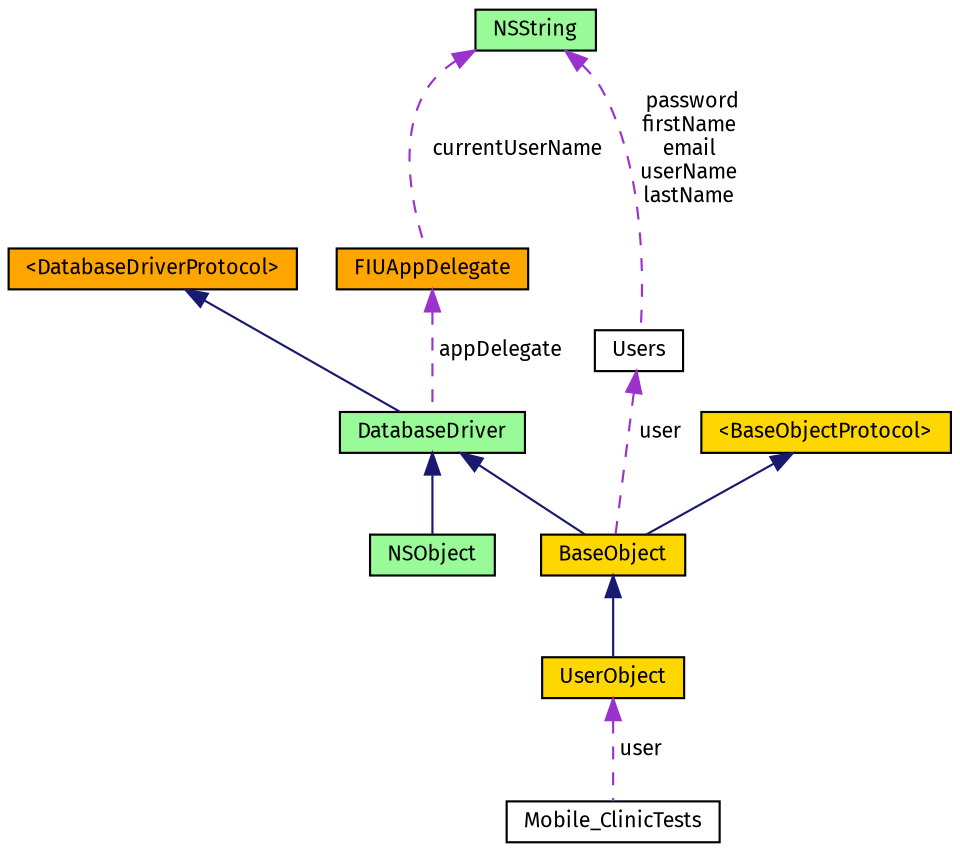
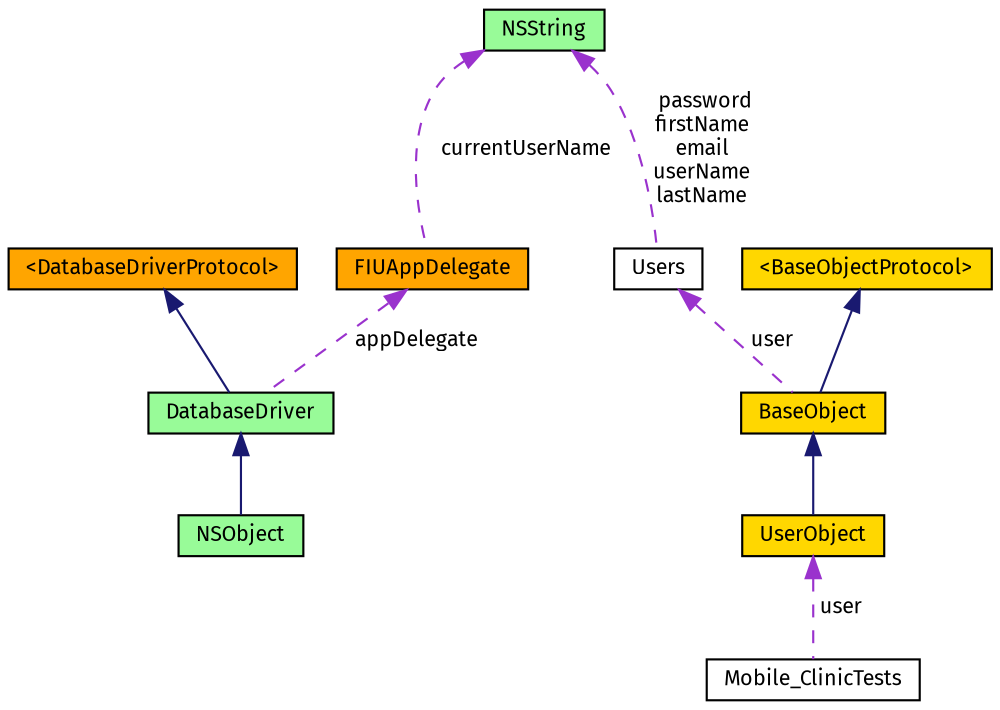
edge "BaseObject" -> "DatabaseDriver": removed
